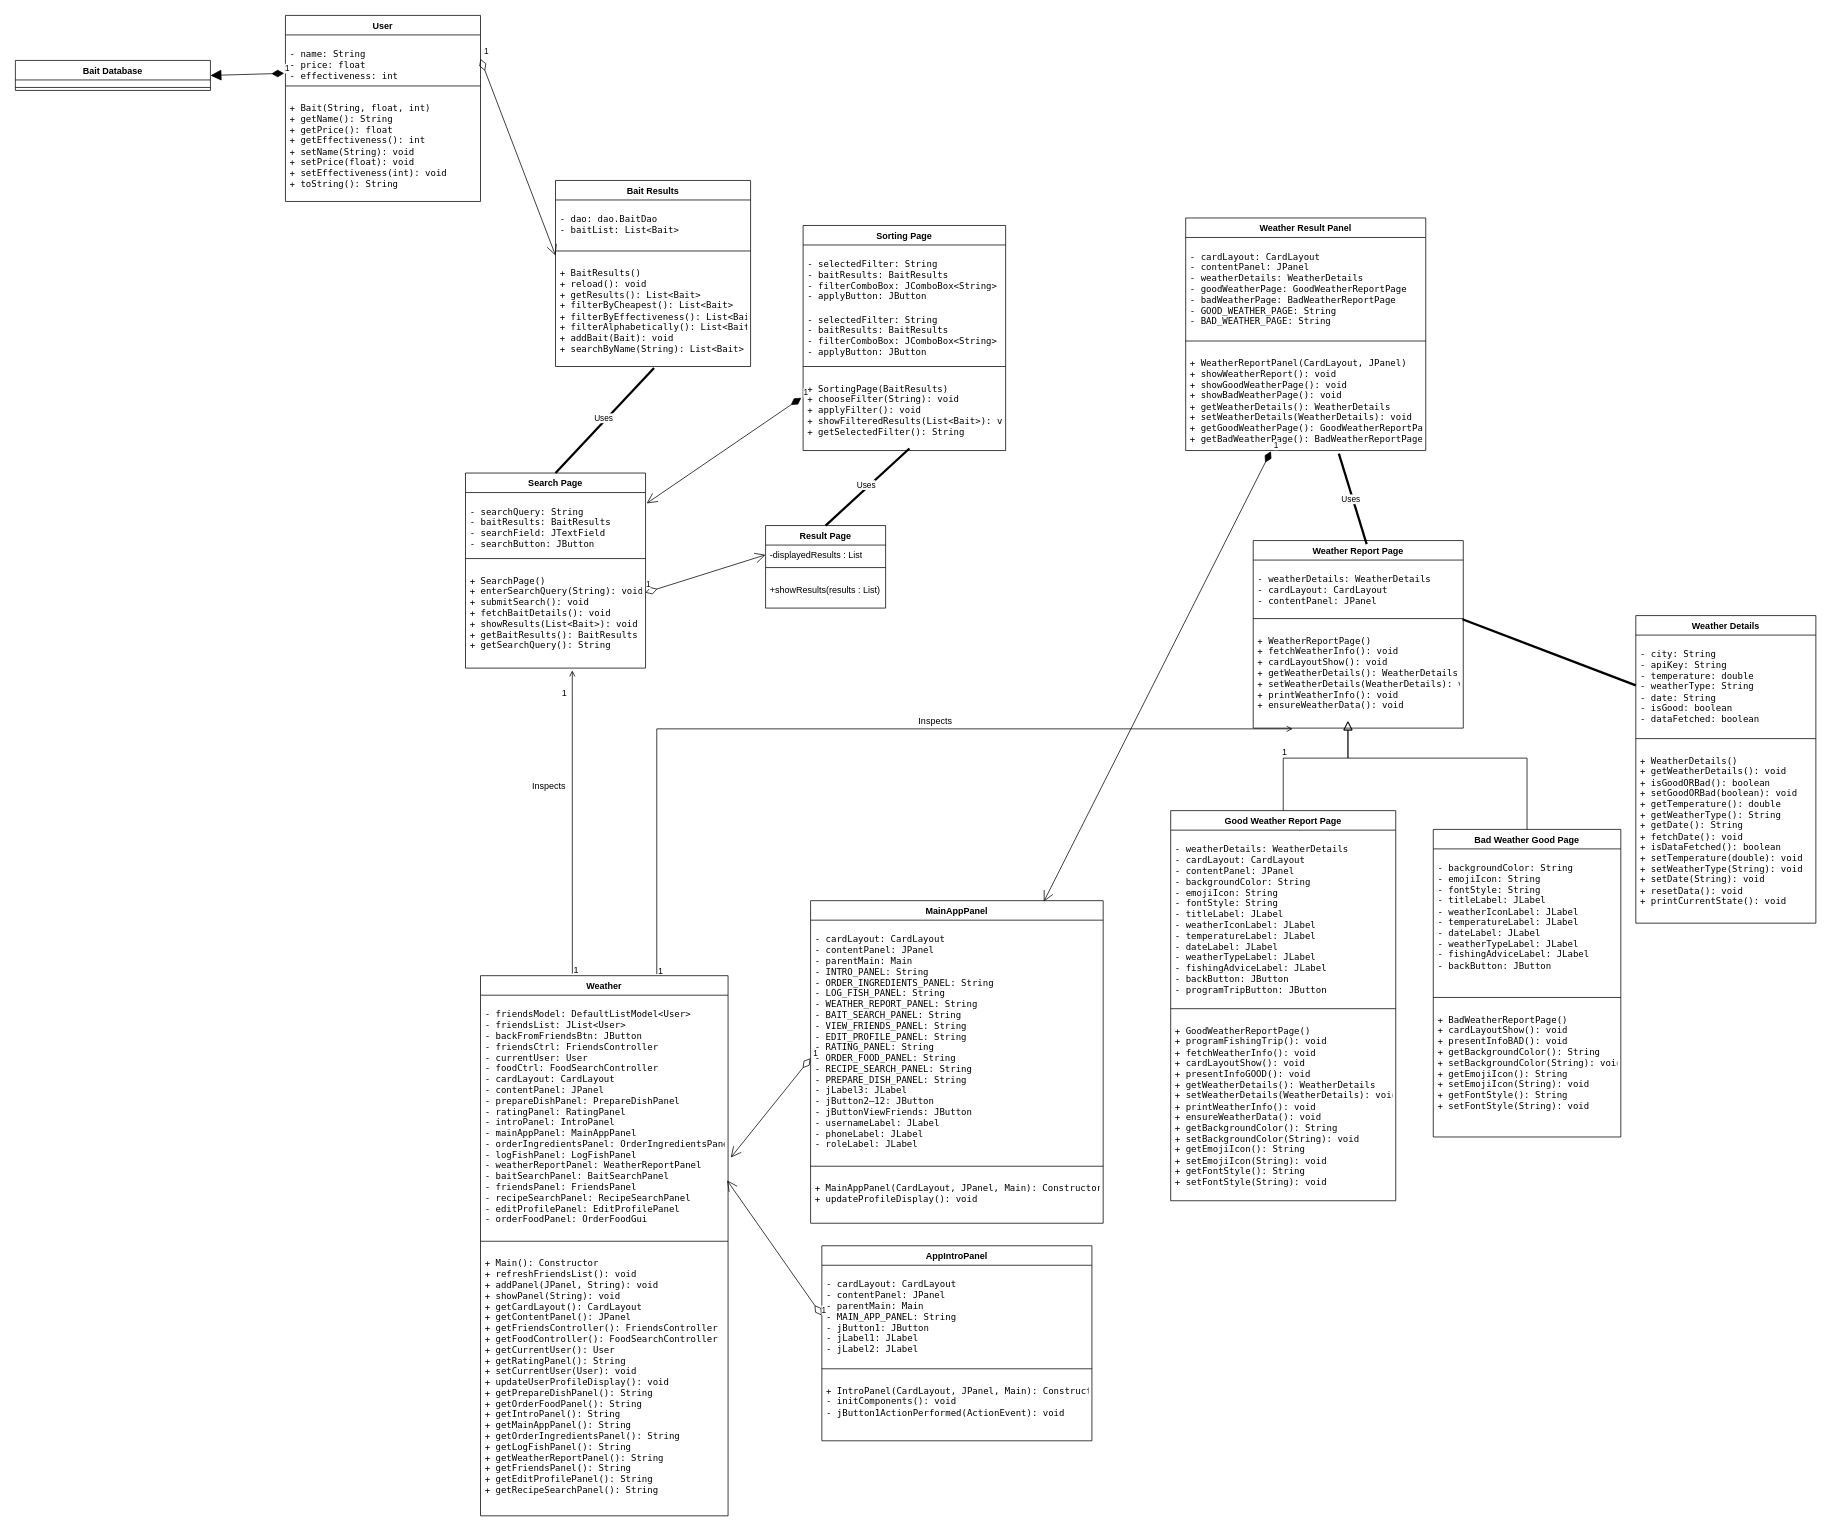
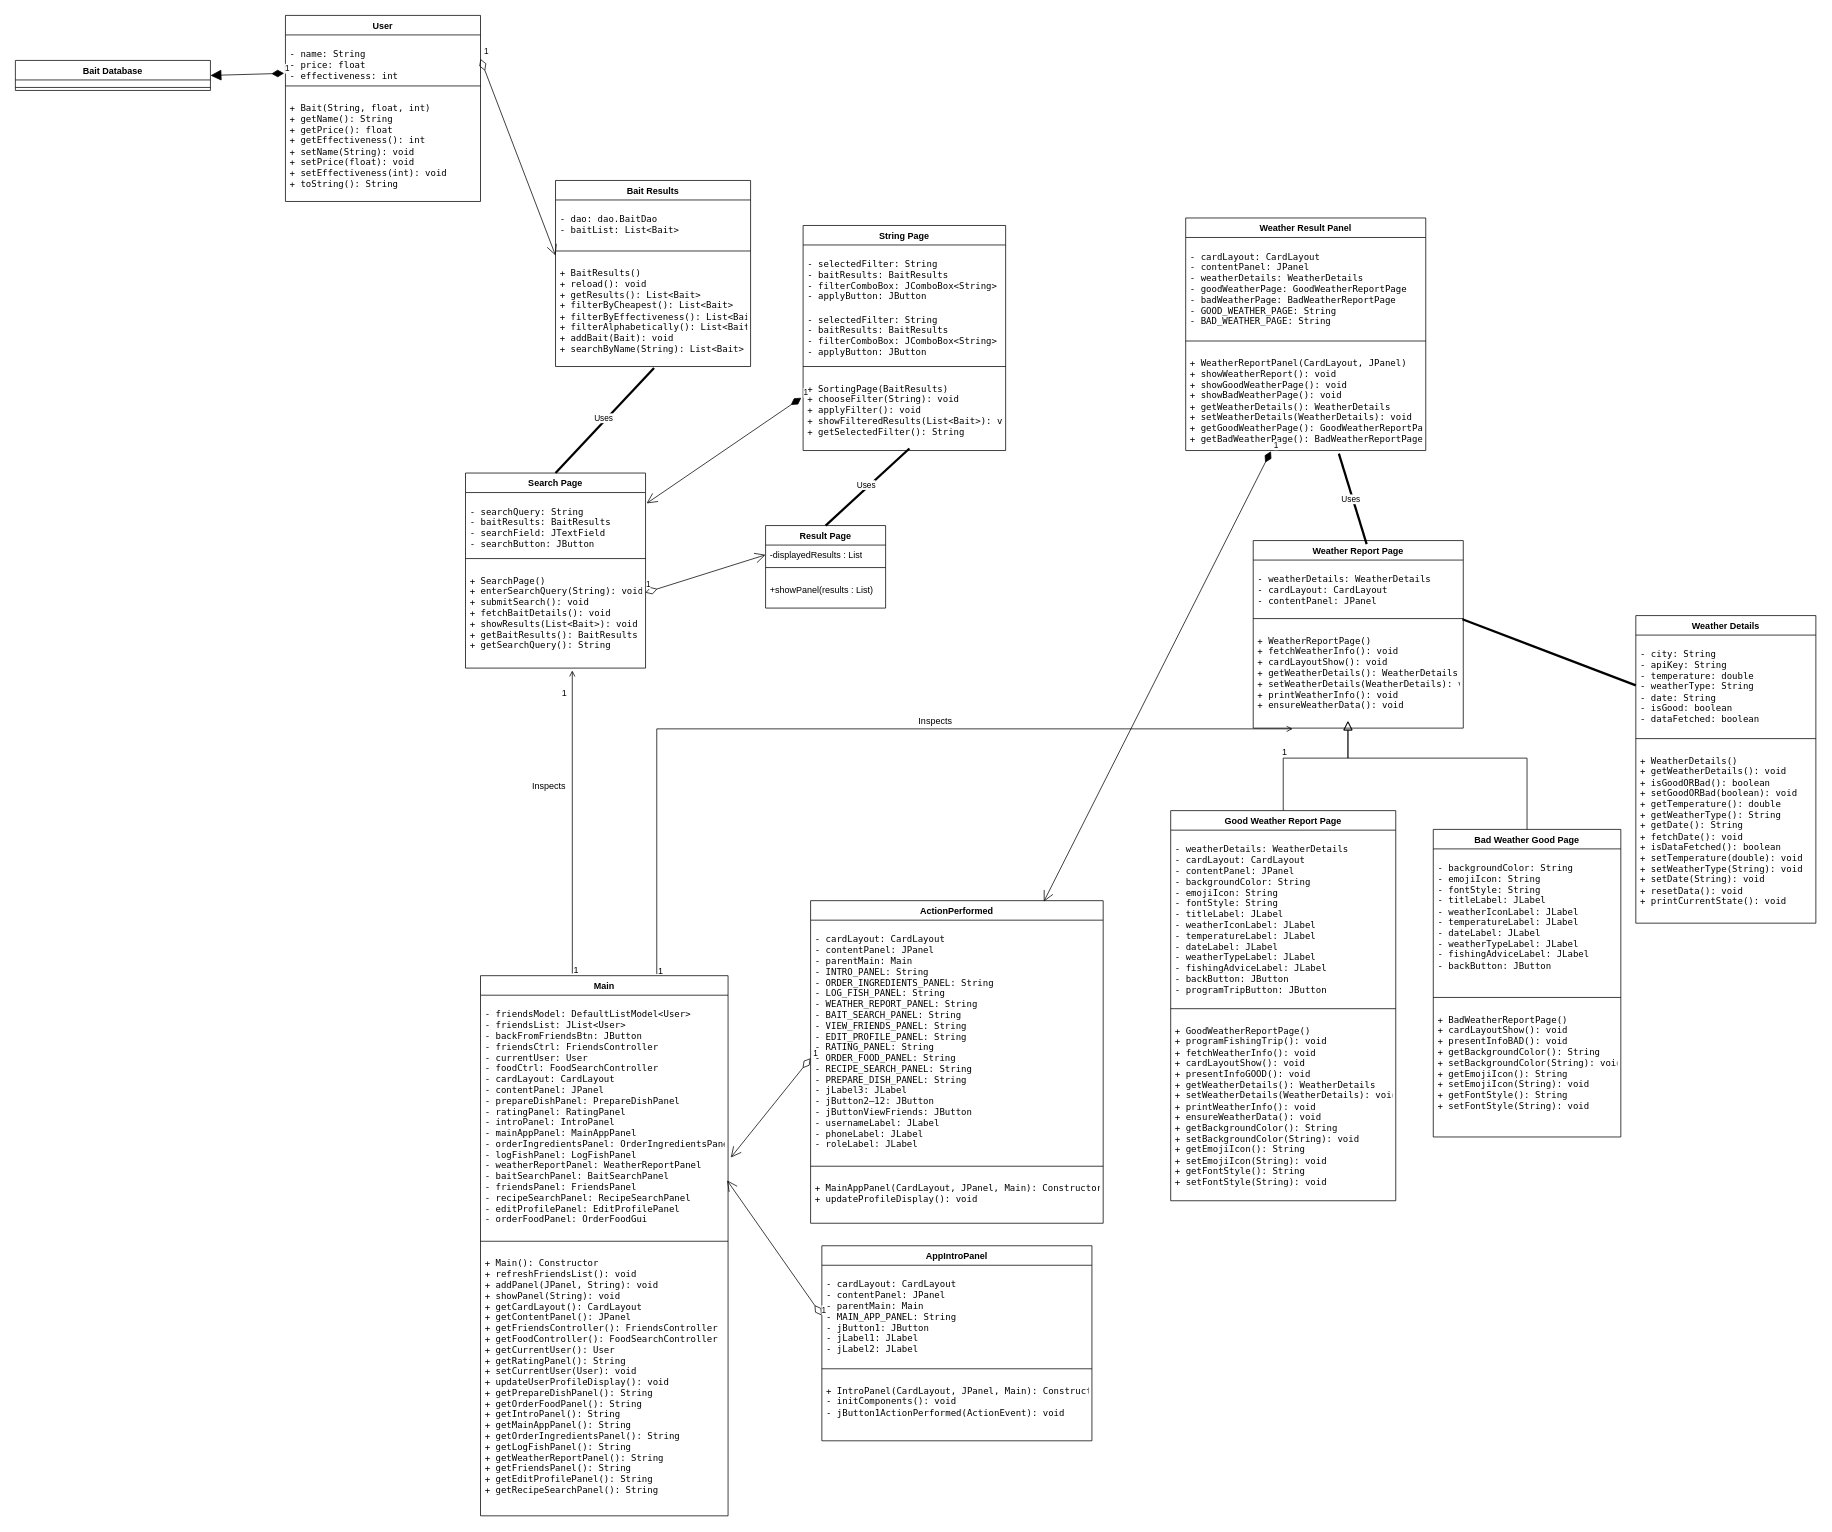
node "Sorting Page": label "Sorting Page" -> "String Page"
node "+showResults(results : List)": label "+showResults(results : List)" -> "+showPanel(results : List)"
node "MainAppPanel": label "MainAppPanel" -> "ActionPerformed"
node "Weather": label "Weather" -> "Main"
